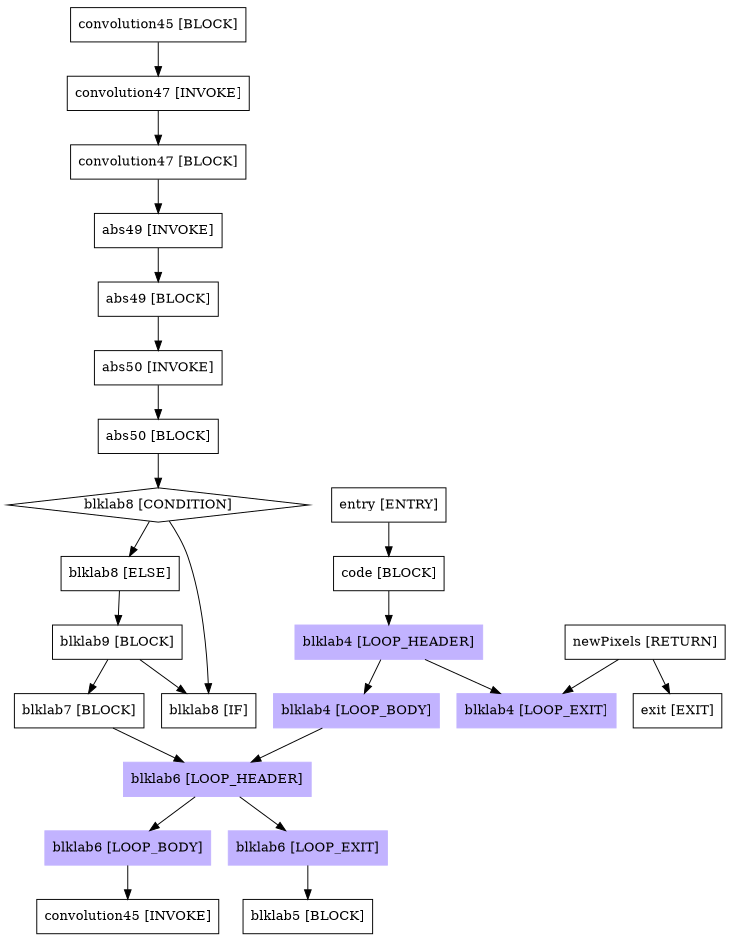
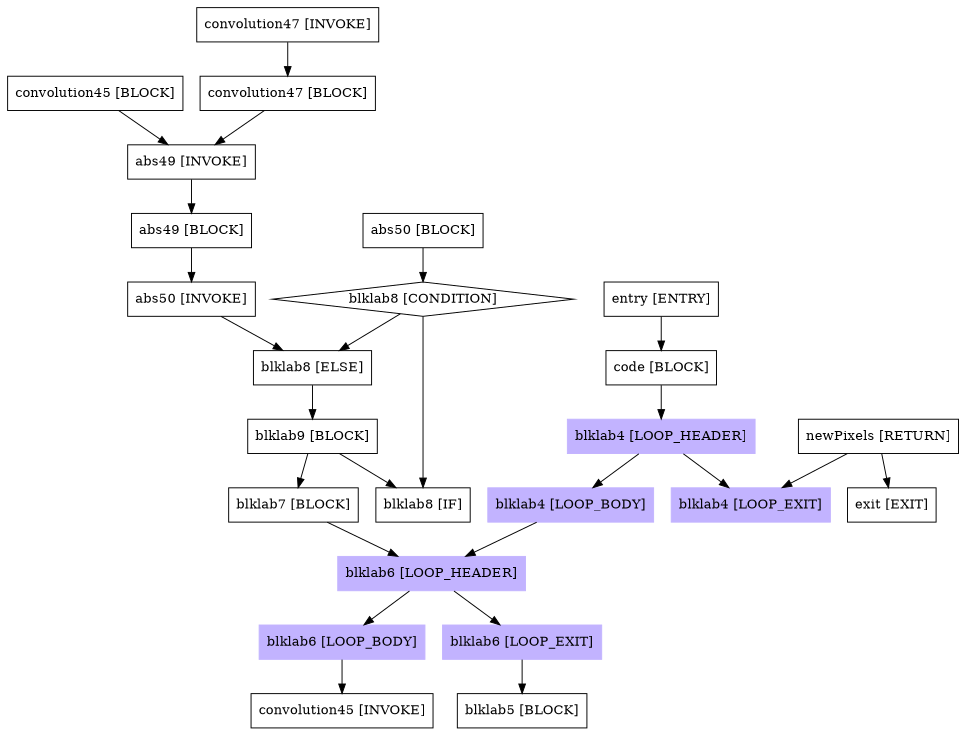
edge "convolution45 [BLOCK]" -> "convolution47 [INVOKE]": now "convolution45 [BLOCK]" -> "abs49 [INVOKE]"
edge "abs50 [INVOKE]" -> "abs50 [BLOCK]": now "abs50 [INVOKE]" -> "blklab8 [ELSE]"
